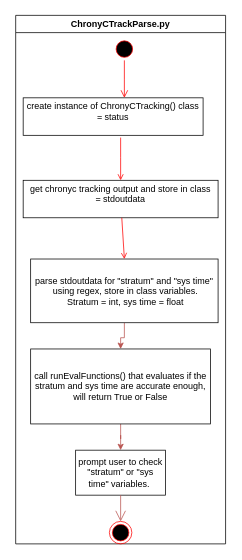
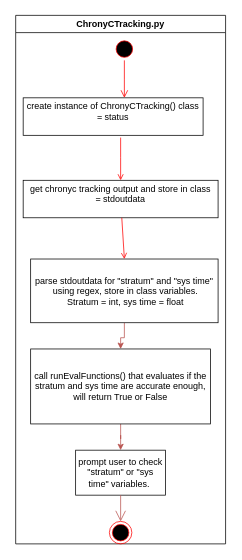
node "ChronyCTrackParse.py": label "ChronyCTrackParse.py" -> "ChronyCTracking.py"
